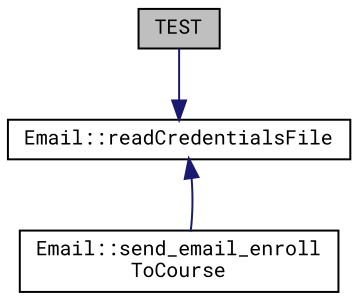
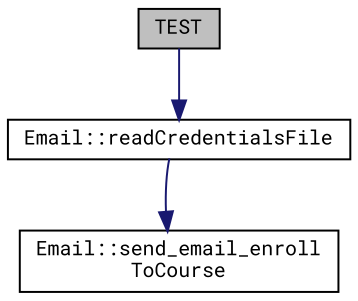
edge "Email::send_email_enroll ToCourse" -> "Email::readCredentialsFile": reversed
